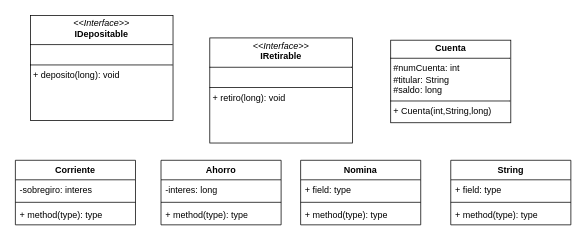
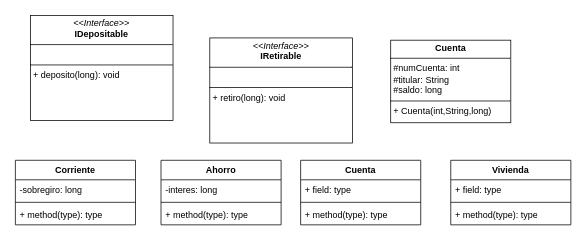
node "Nomina": label "Nomina" -> "Cuenta"
node "String": label "String" -> "Vivienda"
node "-sobregiro: interes": label "-sobregiro: interes" -> "-sobregiro: long"
